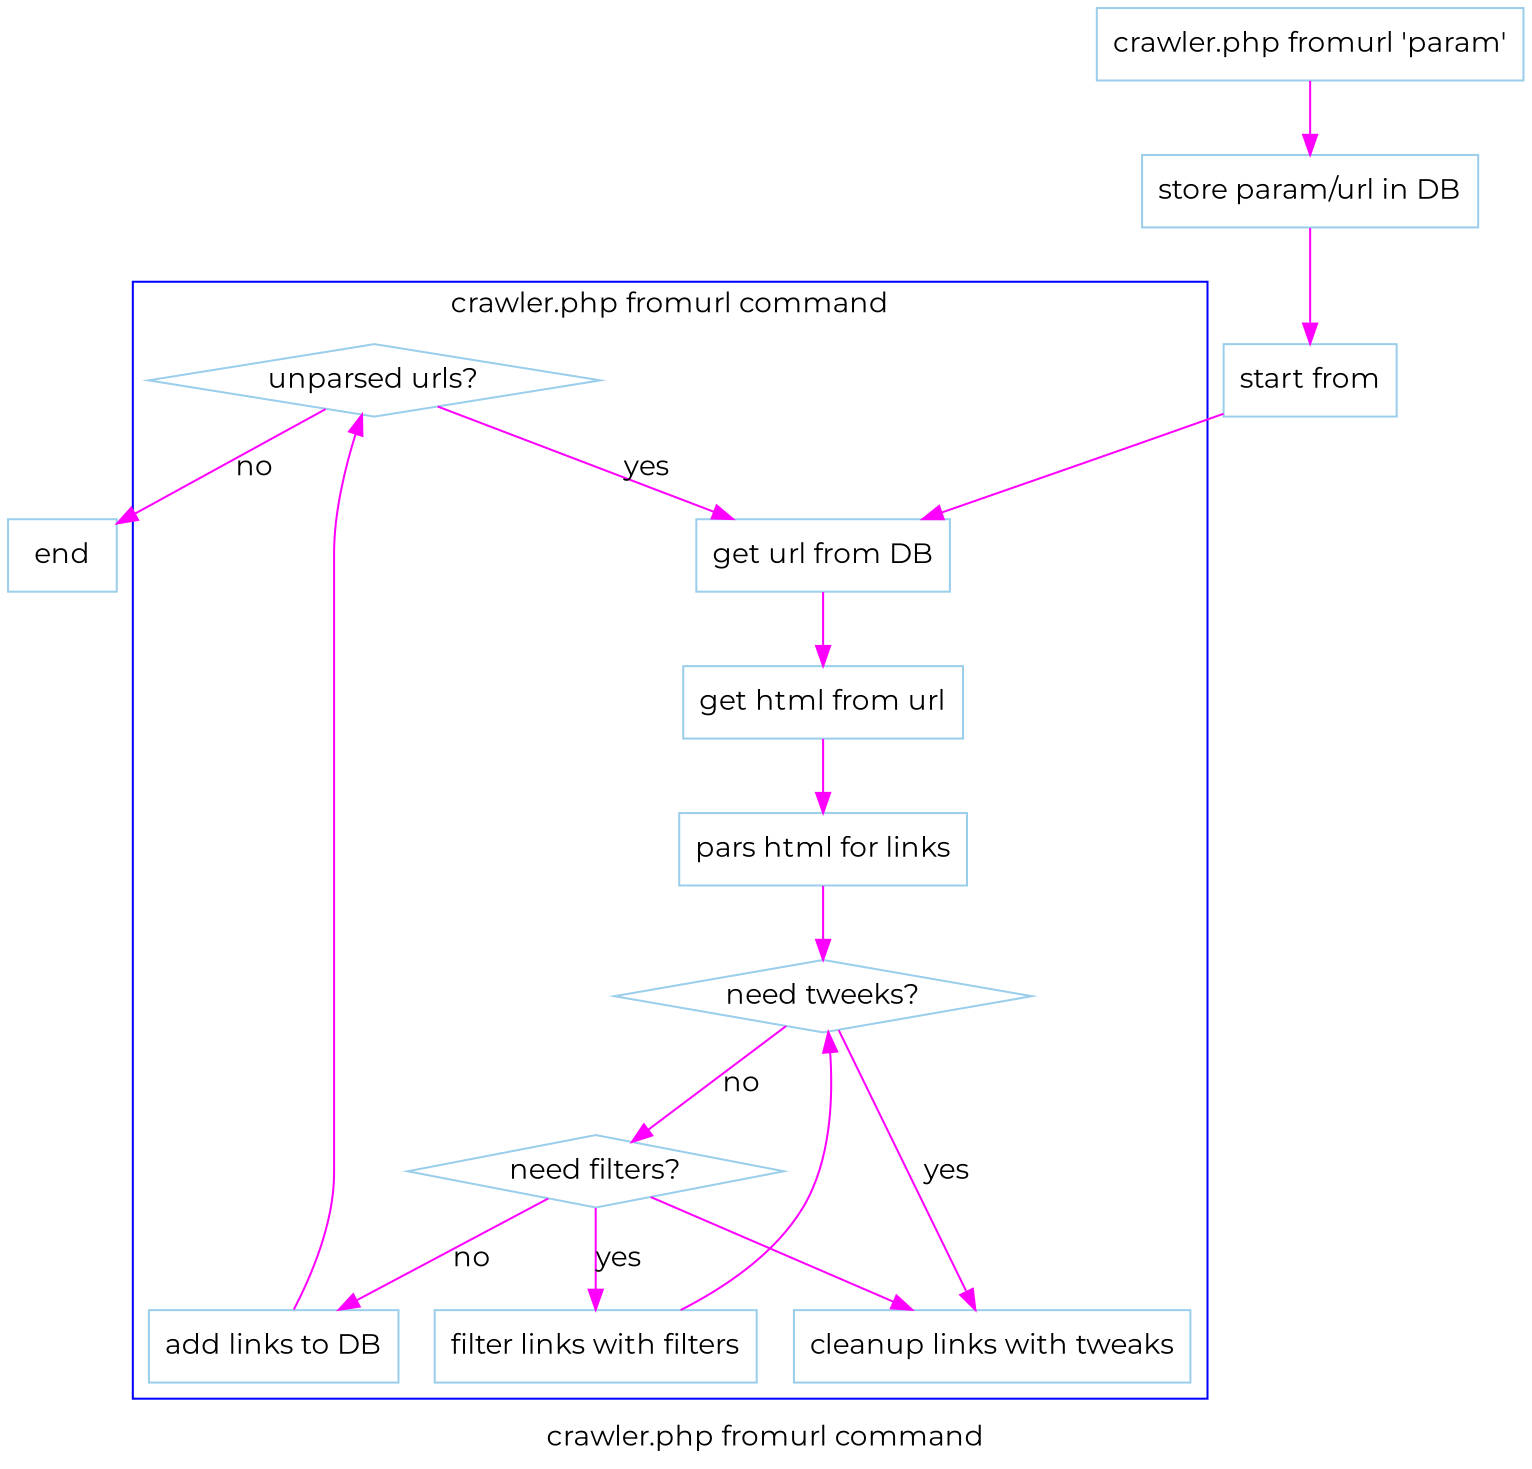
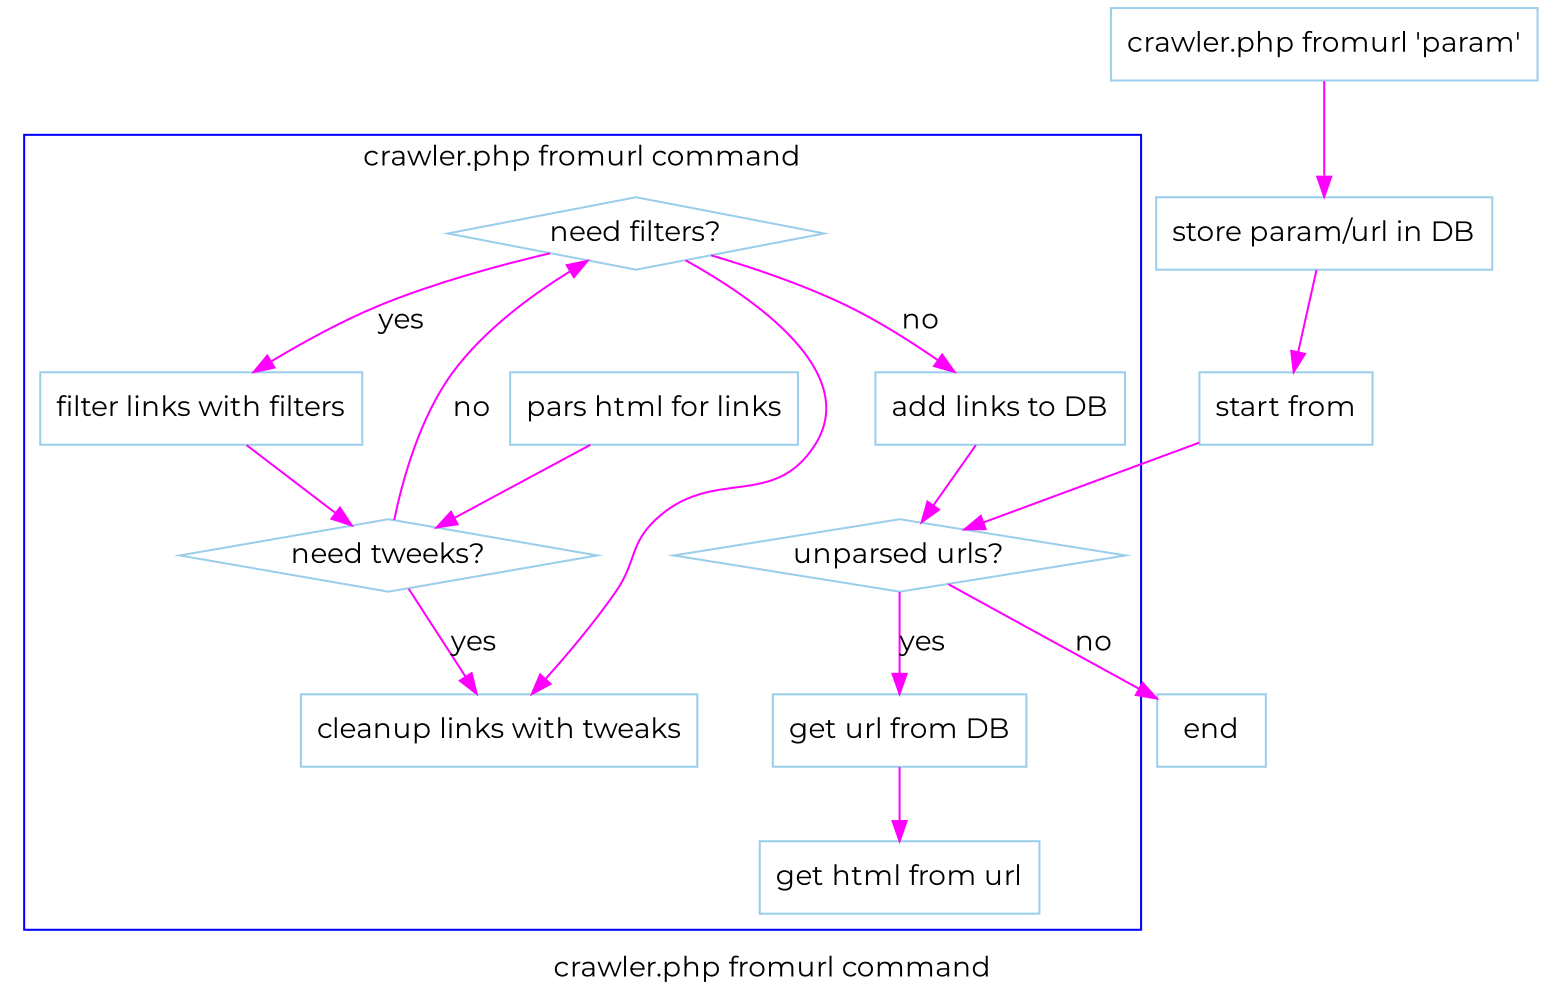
edge "start from" -> "get url from DB": now "start from" -> "unparsed urls?"
edge "get html from url" -> "pars html for links": removed
